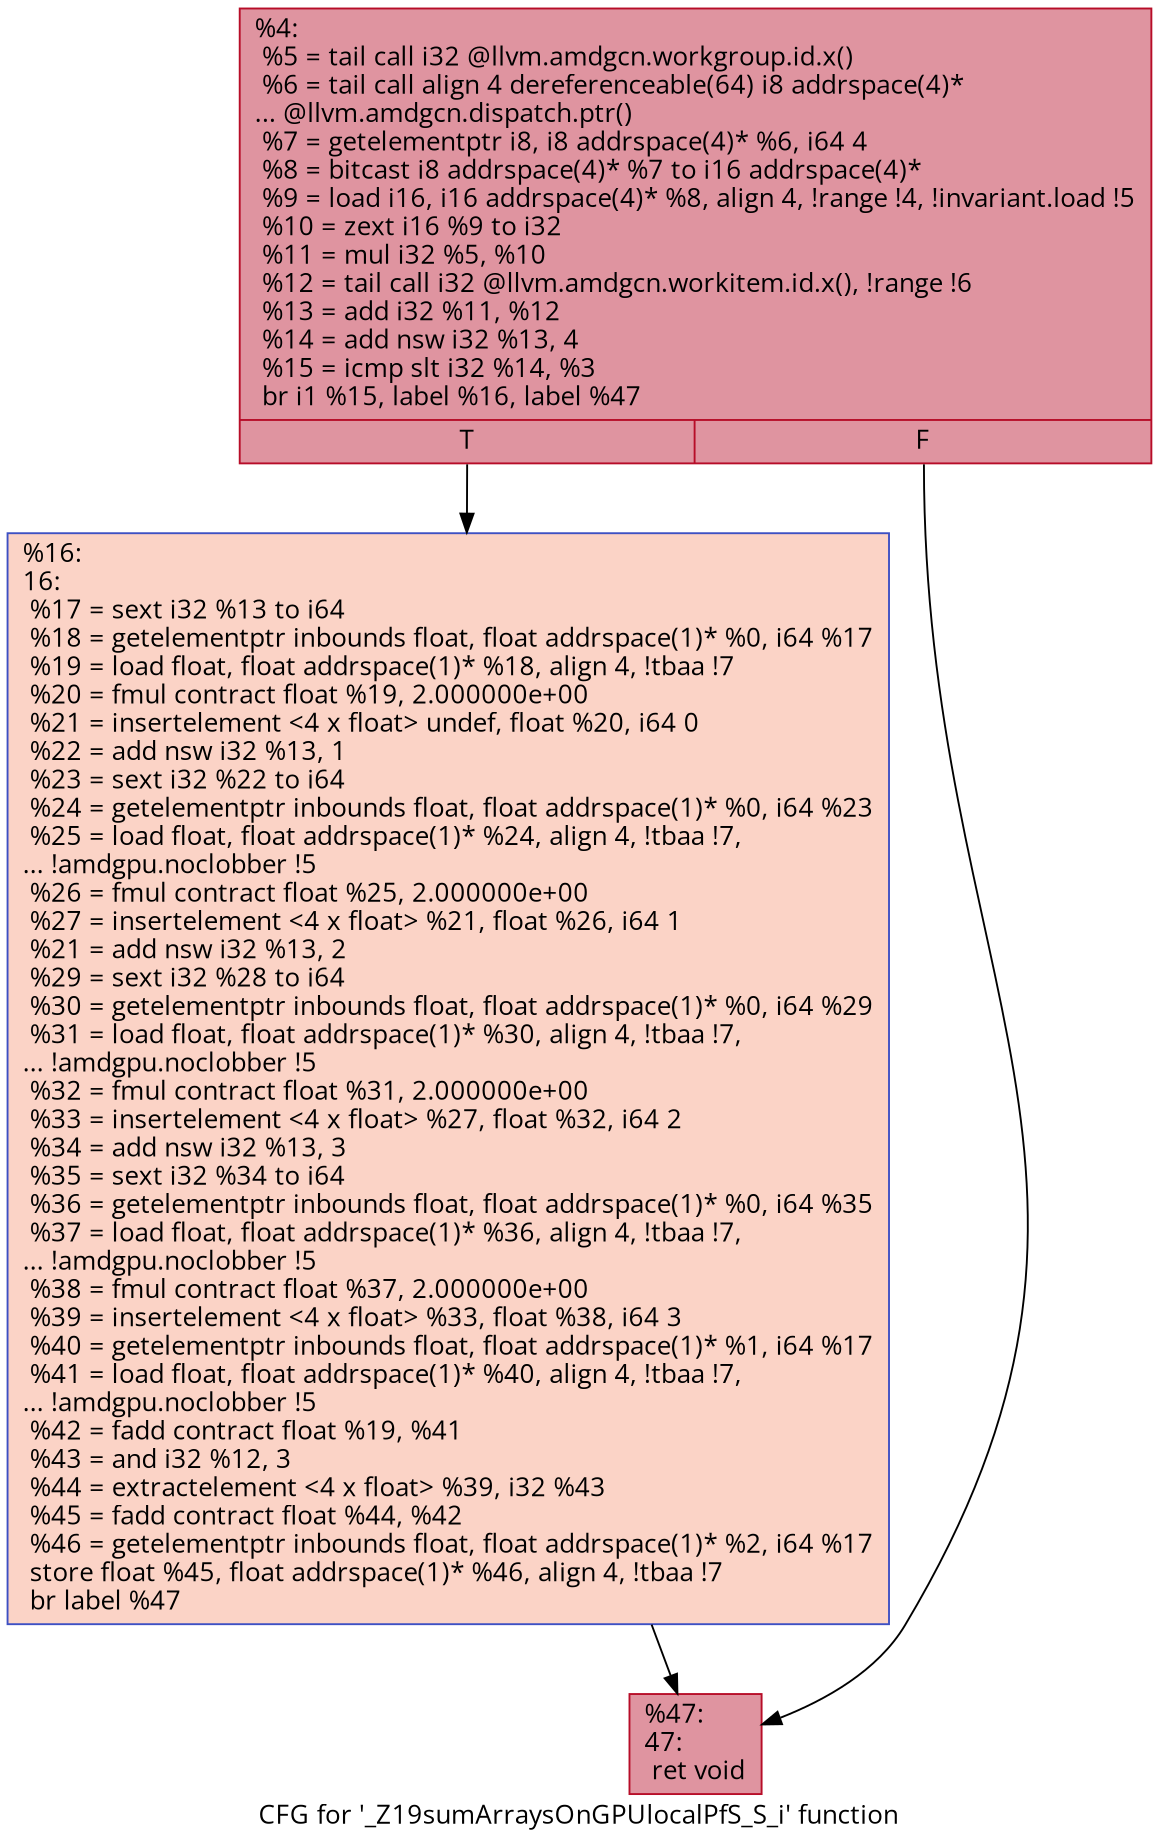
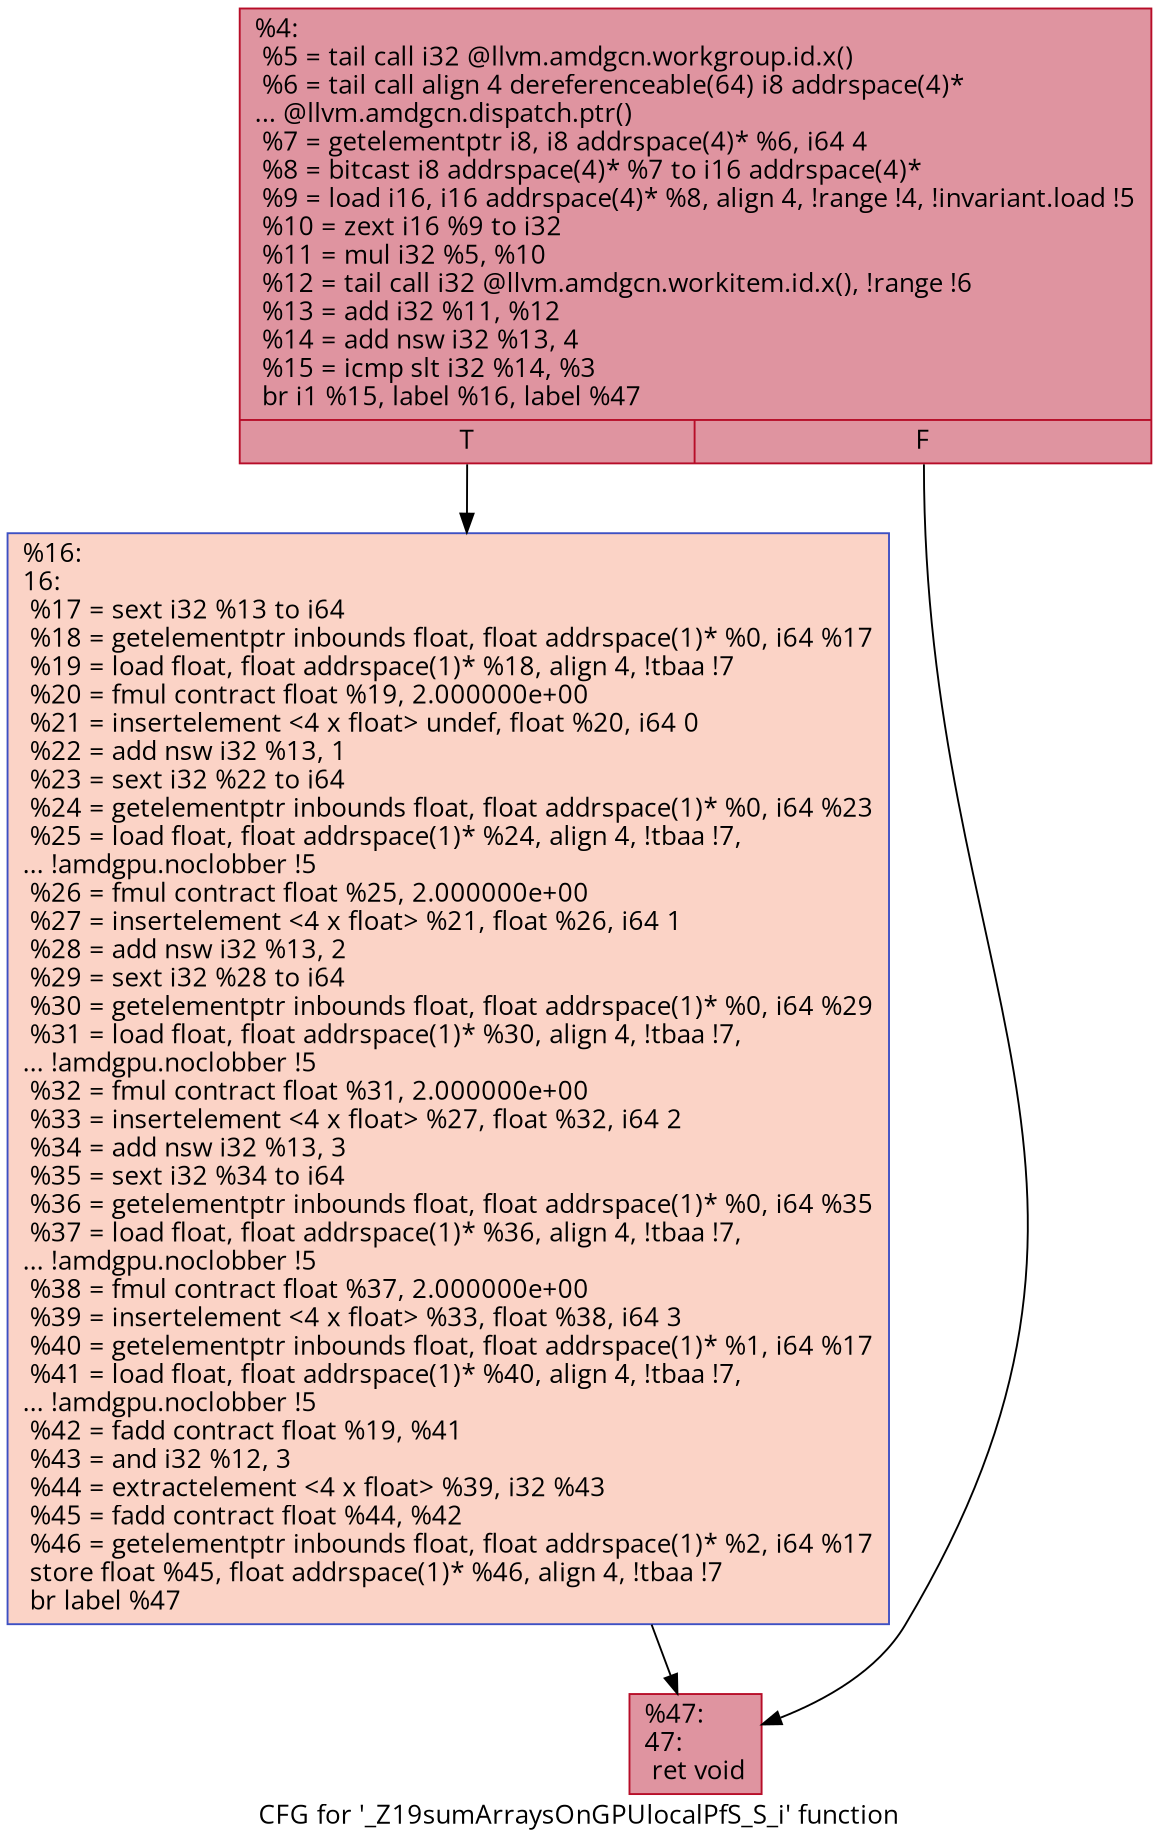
node "%16:": text "%21 = add nsw i32 %13, 2" -> "%28 = add nsw i32 %13, 2"
